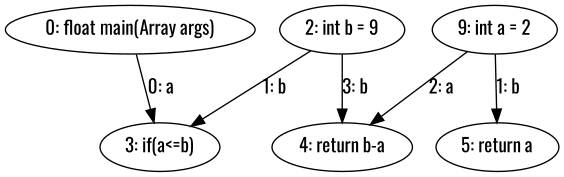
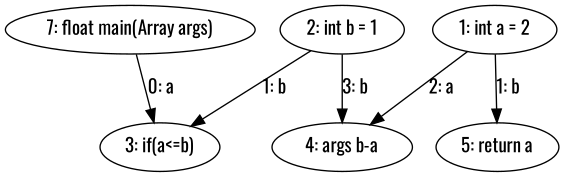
node "0: float main(Array args)": label "0: float main(Array args)" -> "7: float main(Array args)"
node "2: int b = 9": label "2: int b = 9" -> "2: int b = 1"
node "9: int a = 2": label "9: int a = 2" -> "1: int a = 2"
node "4: return b-a": label "4: return b-a" -> "4: args b-a"
